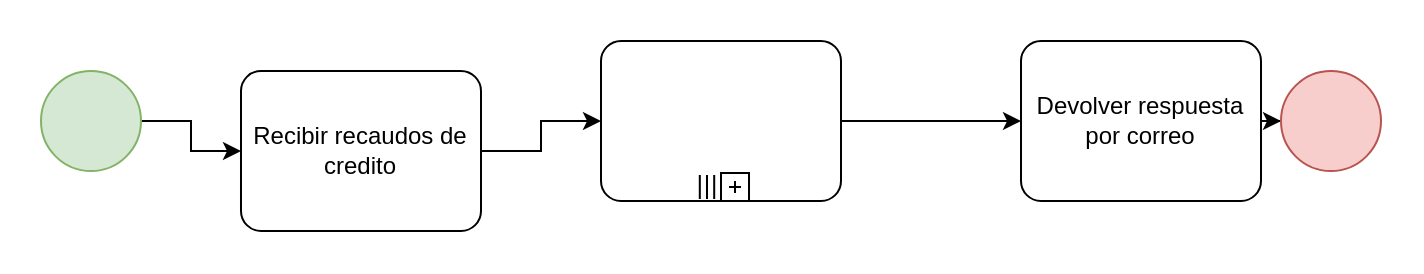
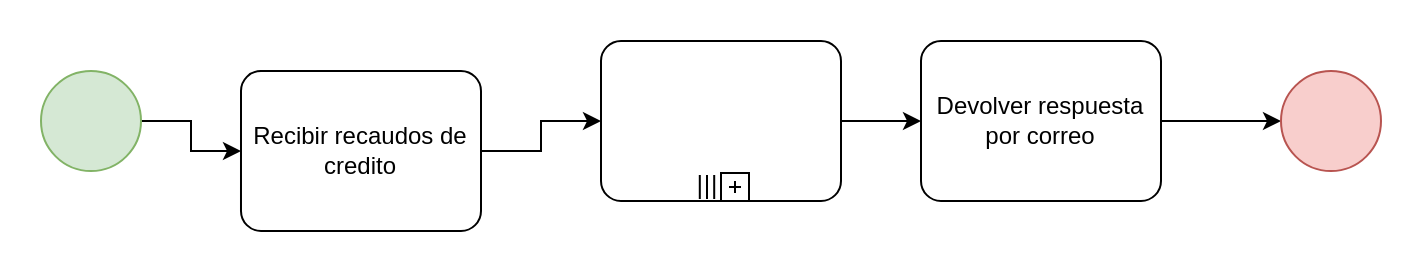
node "Devolver respuesta por correo": moved (1141, 121) -> (1041, 121)
